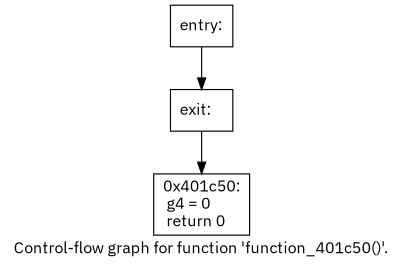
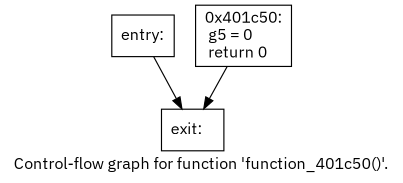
edge "exit:" -> "0x401c50:": reversed
node "0x401c50:": text "g4 = 0" -> "g5 = 0"
